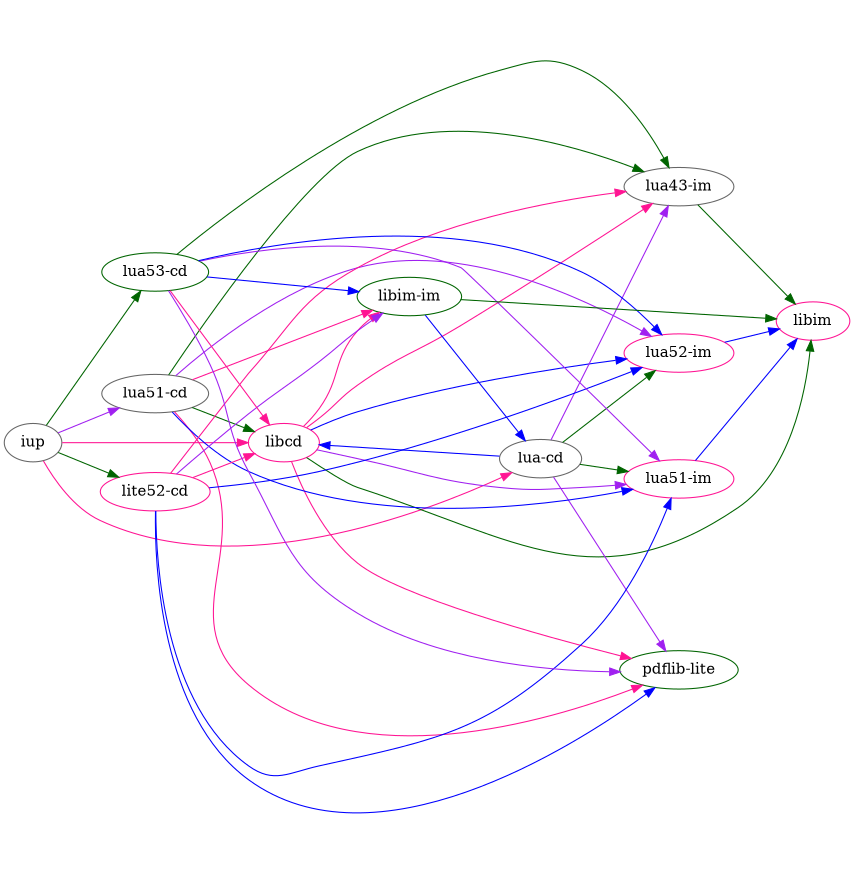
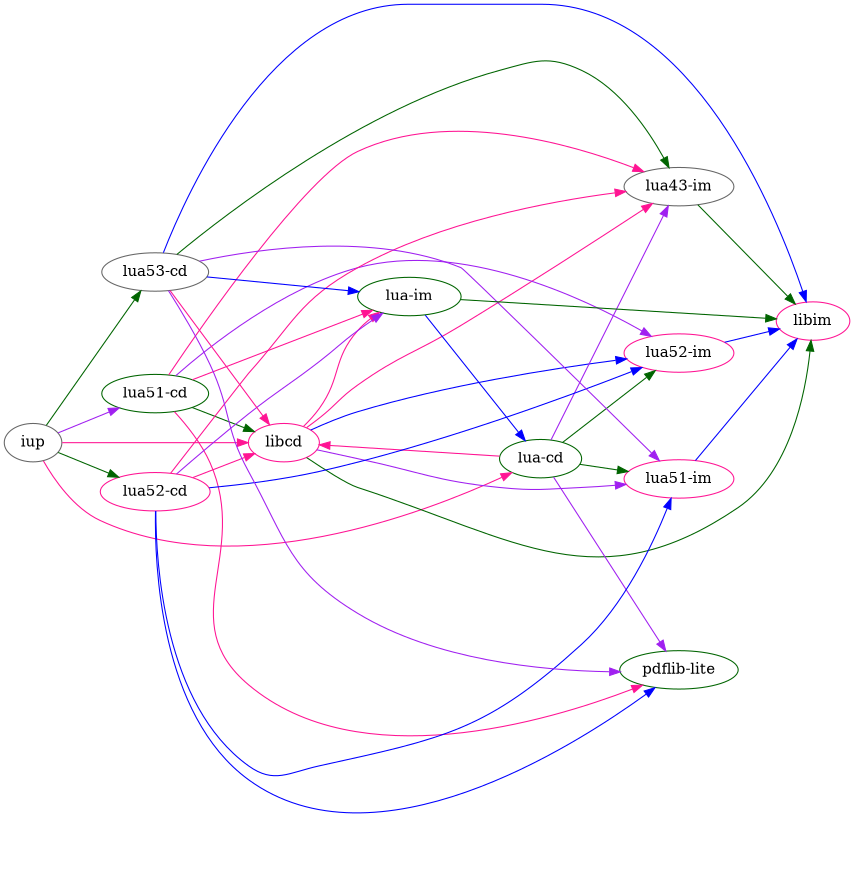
edge "lua51-cd" -> "lua43-im": color darkgreen -> deeppink
edge "lua53-cd" -> "lua52-im": now "lua53-cd" -> "libim"
node "lua53-cd": color darkgreen -> gray40
node "libim-im": label "libim-im" -> "lua-im"
node "lua51-cd": color gray40 -> darkgreen
edge "lua-cd" -> "libcd": color blue -> deeppink
node "lua-cd": color gray40 -> darkgreen
node "lite52-cd": label "lite52-cd" -> "lua52-cd"
edge "lua51-cd" -> "lua51-im": removed
edge "libcd" -> "pdflib-lite": removed
